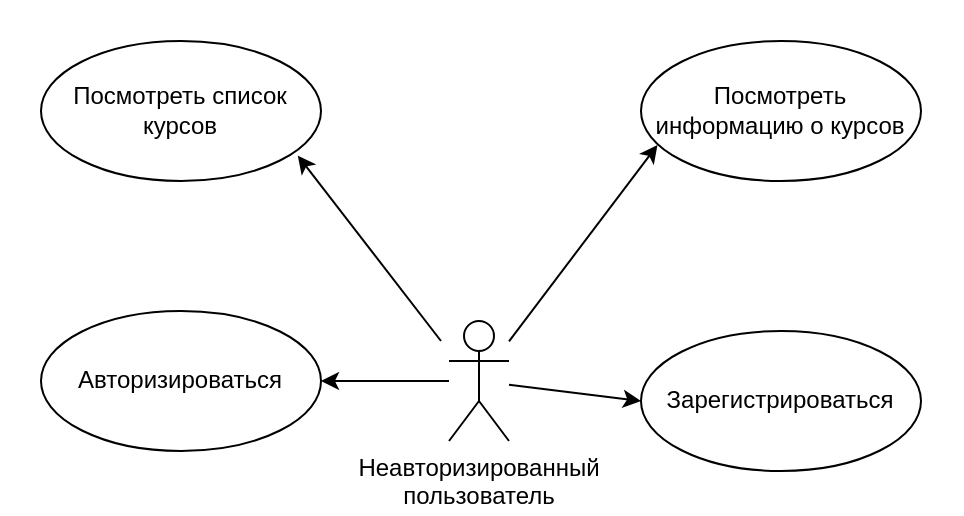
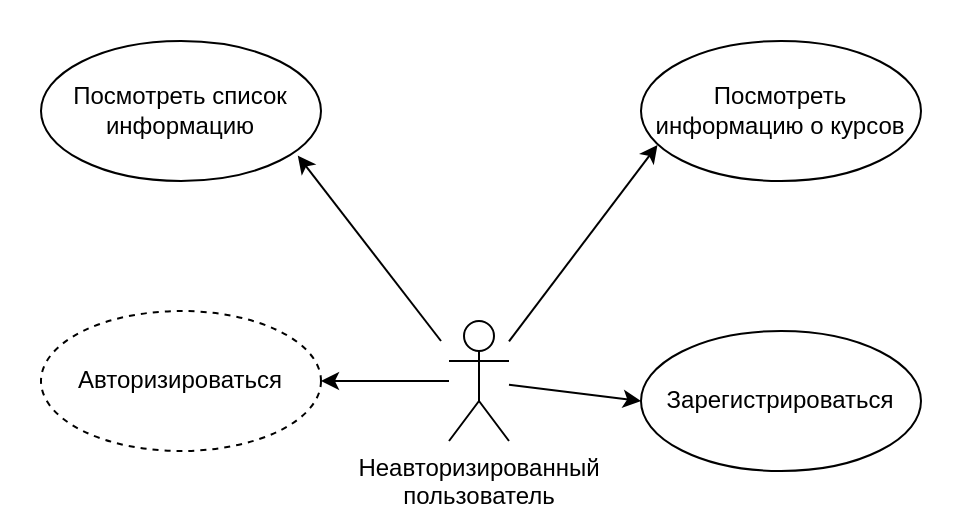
node "Посмотреть список курсов": label "Посмотреть список курсов" -> "Посмотреть список информацию"
node "Авторизироваться": style solid -> dashed
